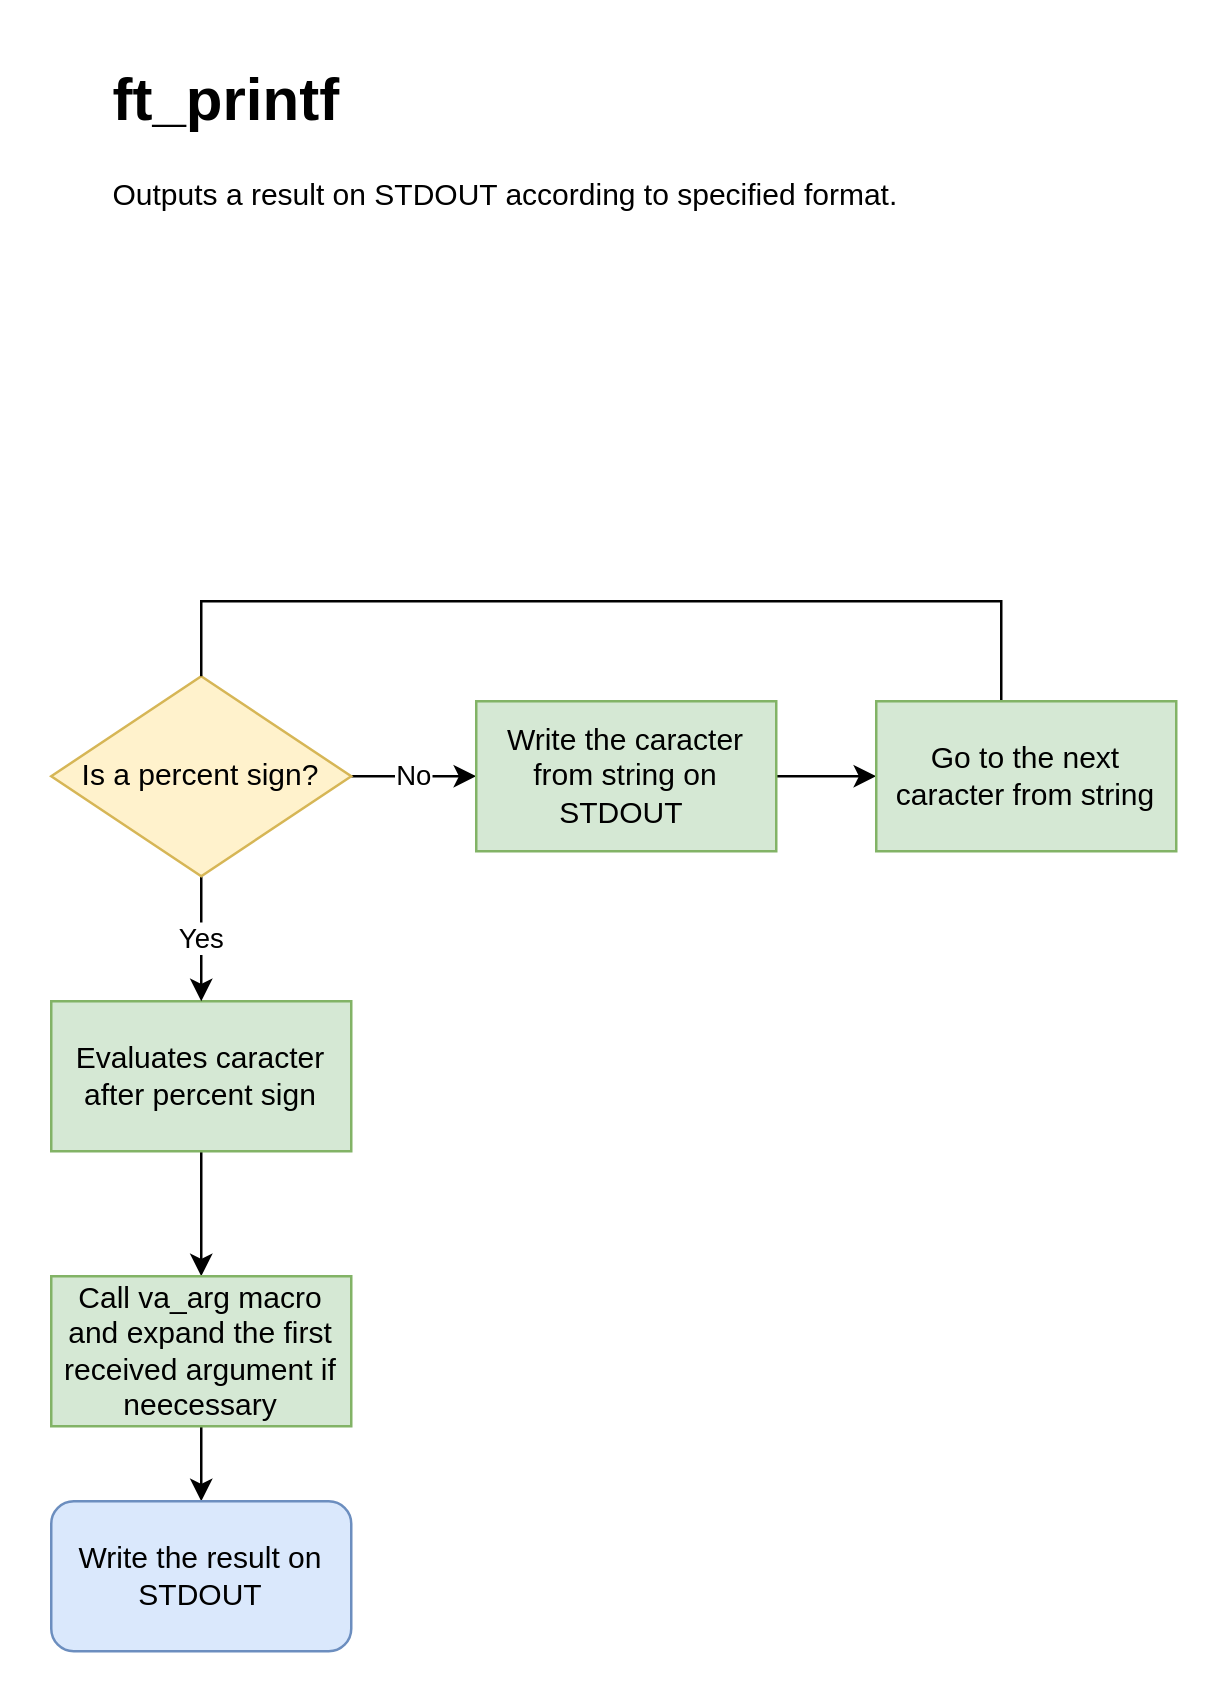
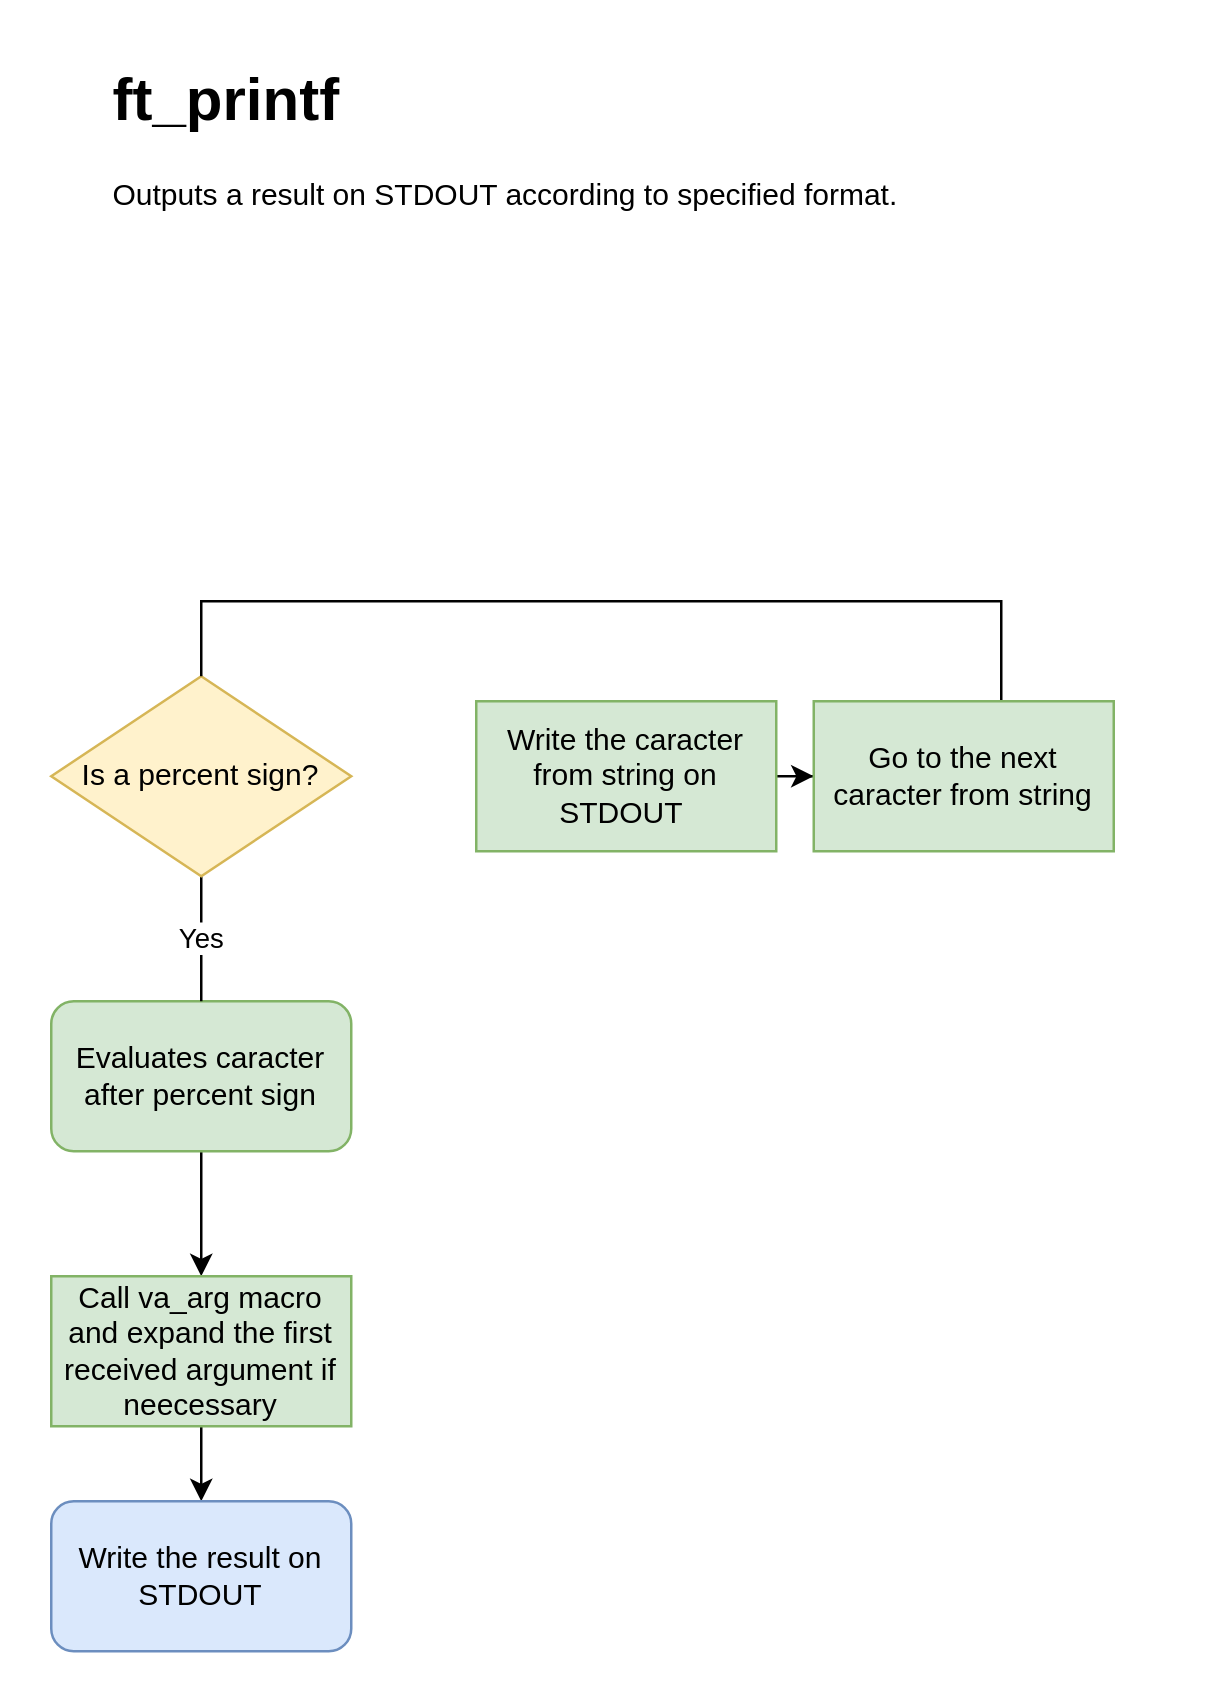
edge "Is a percent sign?" -> "Write the caracter from string on STDOUT": removed, label "No"
node "Go to the next caracter from string": moved (1026, 776) -> (964, 776)
edge "Is a percent sign?" -> "Evaluates caracter after percent sign": arrowhead classic -> none
node "Evaluates caracter after percent sign": shape rectangle -> rounded rectangle
